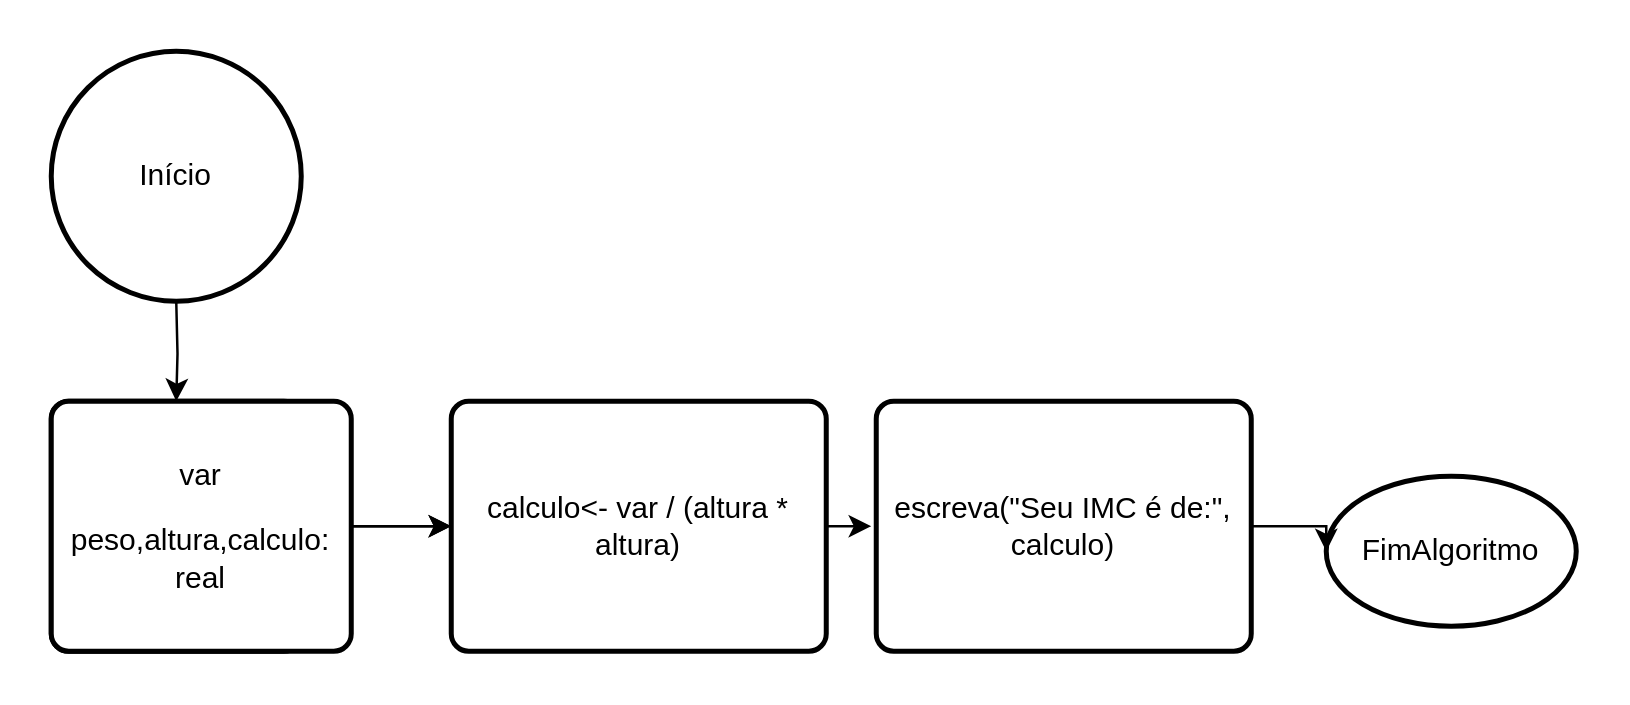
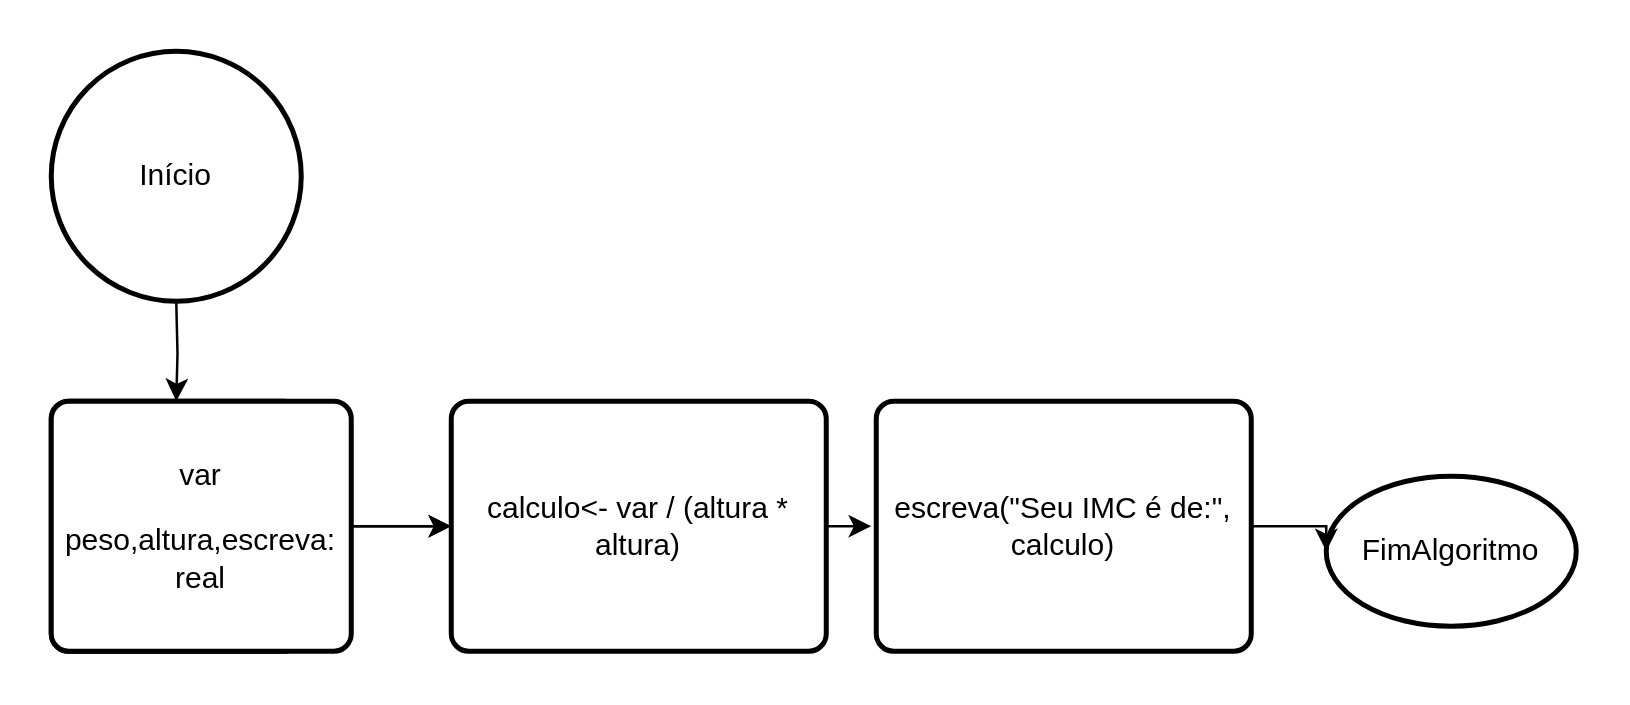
node "var peso,altura,calculo: real": label "var peso,altura,calculo: real" -> "var peso,altura,escreva: real"
